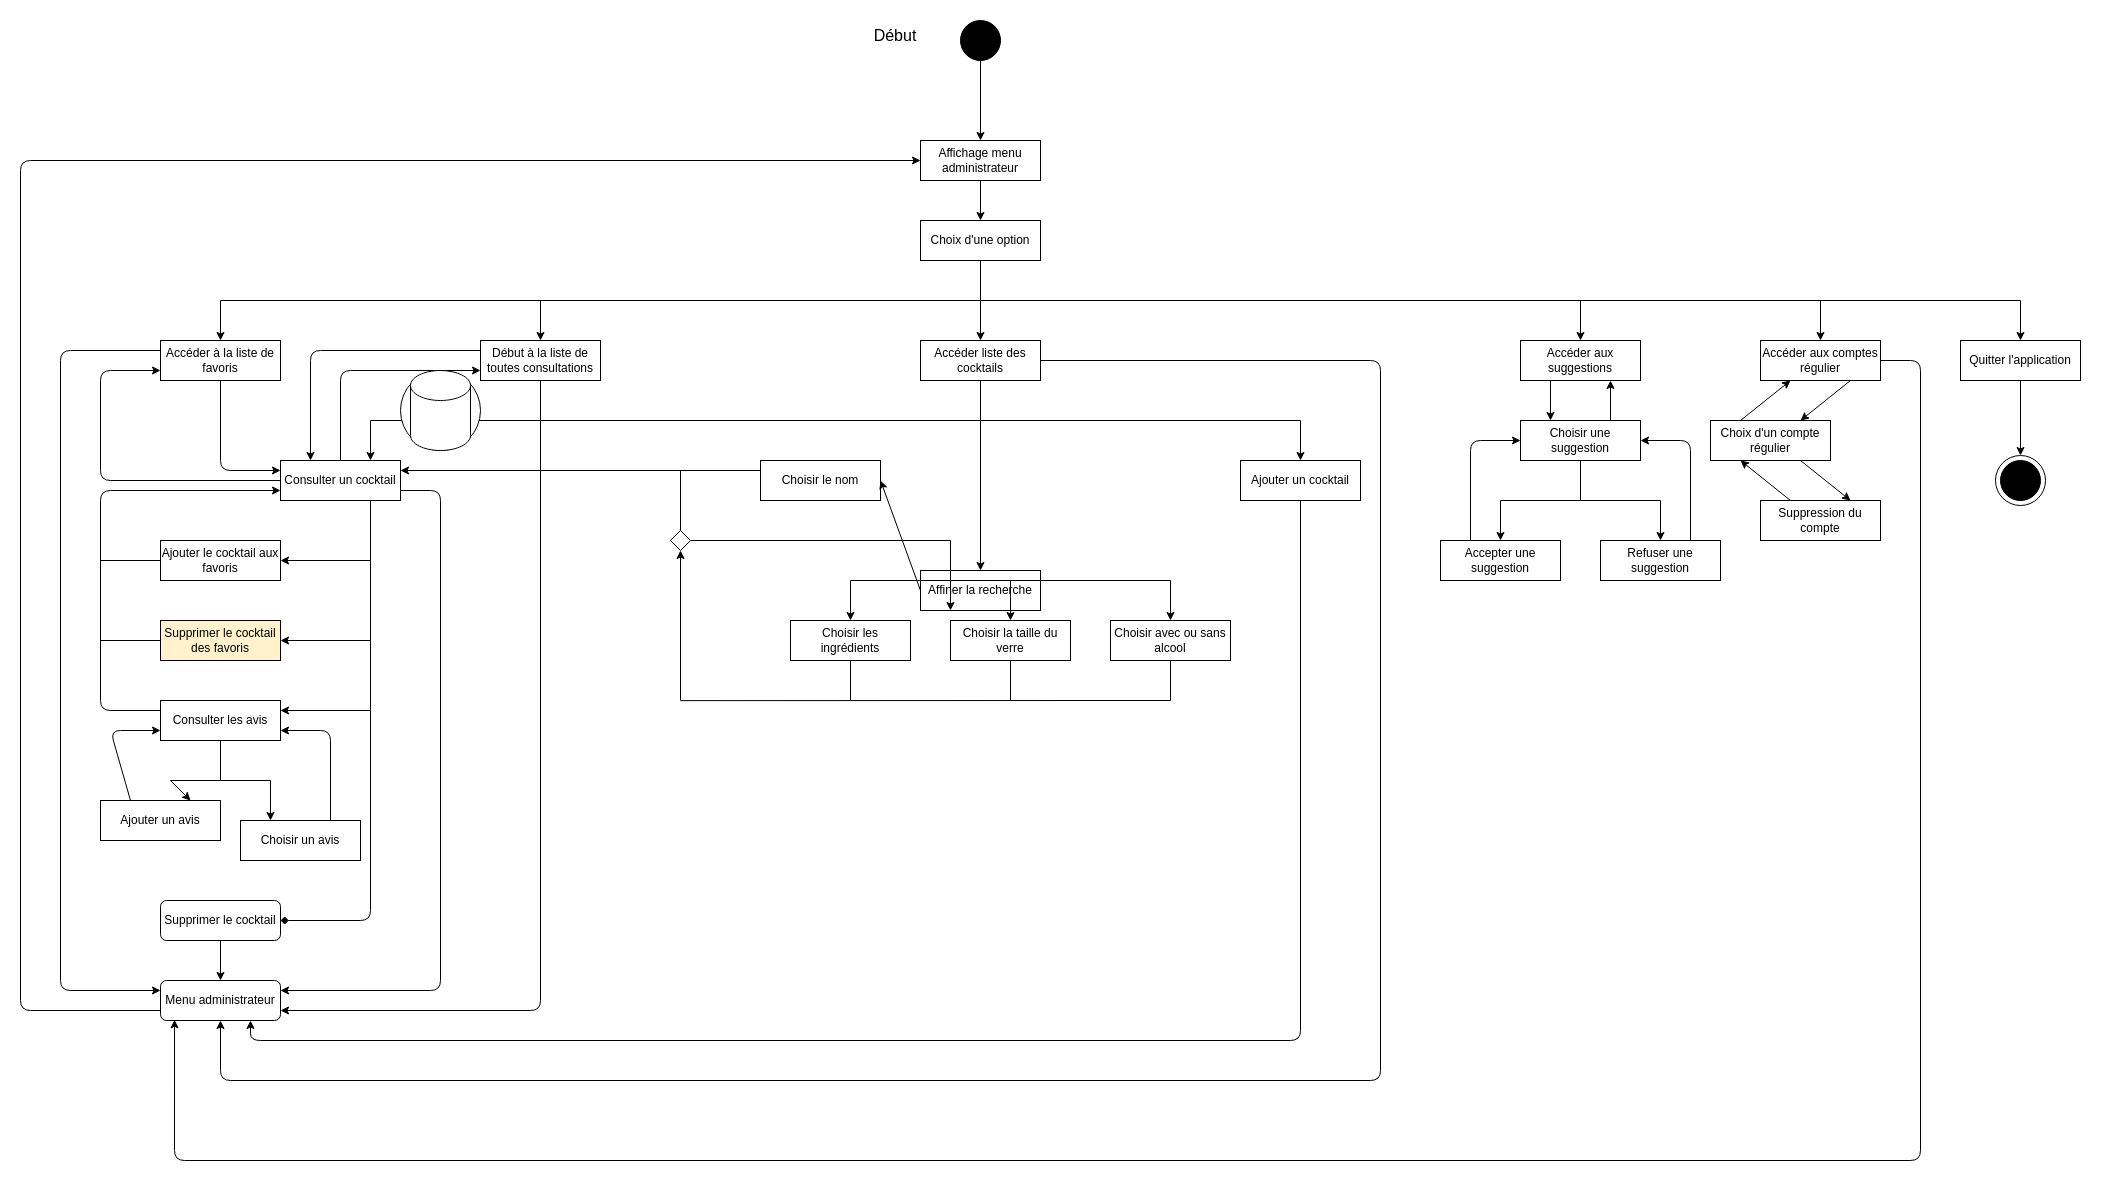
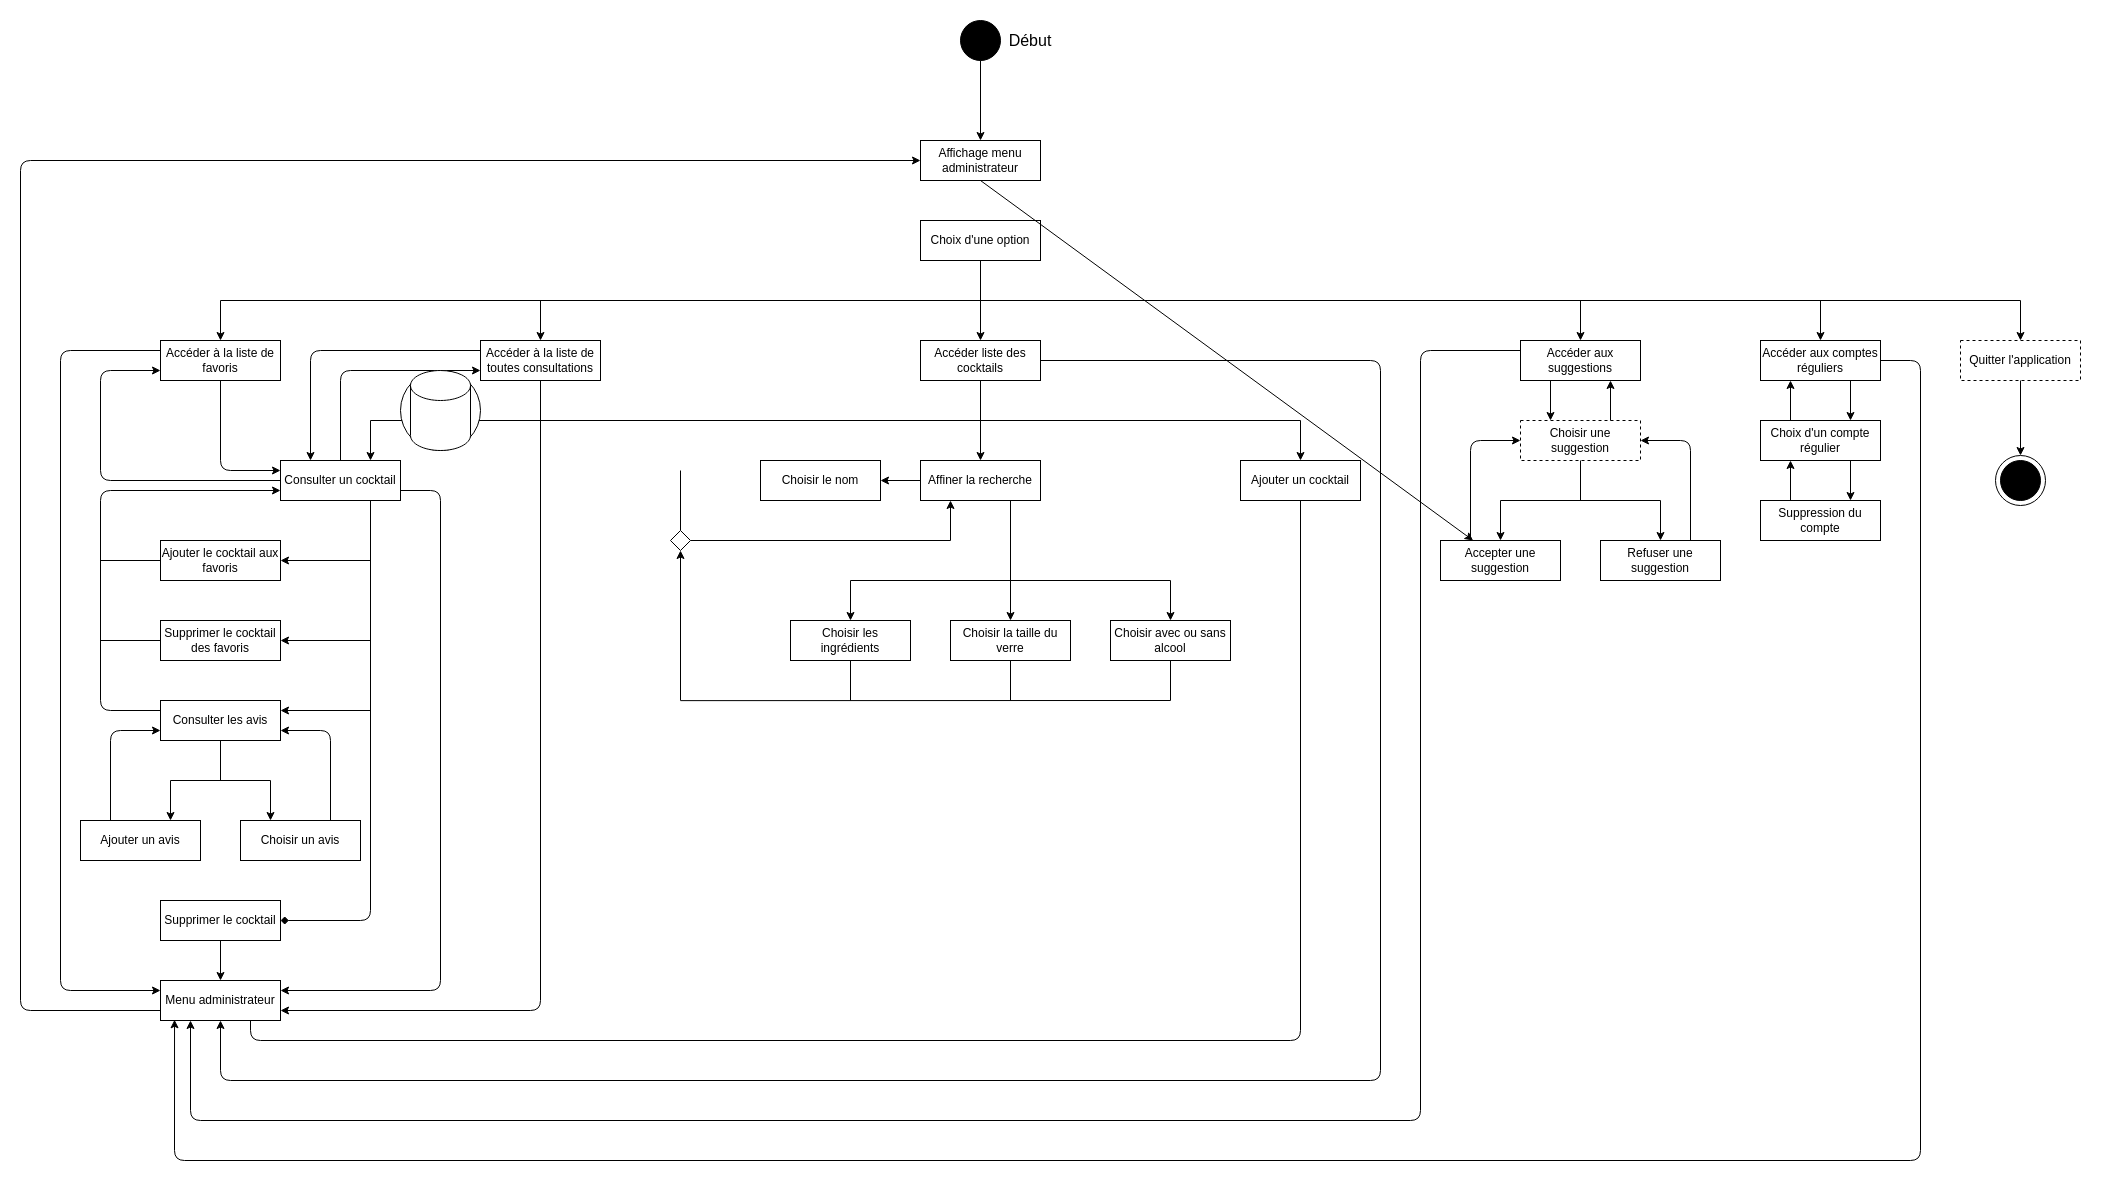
node "Début": moved (896, 36) -> (1031, 41)
edge "Affichage menu administrateur" -> "Choix d'une option": now "Affichage menu administrateur" -> "Accepter une suggestion"
node "Début à la liste de toutes consultations": label "Début à la liste de toutes consultations" -> "Accéder à la liste de toutes consultations"
node "Accéder aux comptes régulier": label "Accéder aux comptes régulier" -> "Accéder aux comptes réguliers"
node "Quitter l'application": style solid -> dashed
node "Choisir une suggestion": style solid -> dashed
node "Choix d'un compte régulier": moved (1771, 441) -> (1821, 441)
edge "Choisir le nom" -> "Consulter un cocktail": removed
node "Affiner la recherche": moved (981, 591) -> (981, 481)
node "Supprimer le cocktail des favoris": fillcolor #fff2cc -> #ffffff
node "Ajouter un avis": moved (161, 821) -> (141, 841)
node "Supprimer le cocktail": shape rounded rectangle -> rectangle
node "Menu administrateur": shape rounded rectangle -> rectangle
edge "Ajouter un cocktail" -> "Menu administrateur": arrowhead classic -> none
edge "Accéder aux suggestions" -> "Menu administrateur": added
